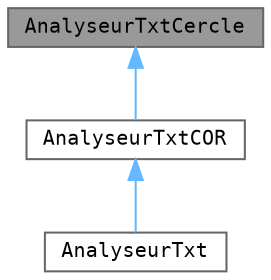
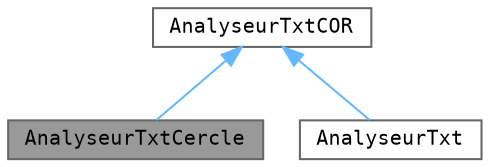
edge "AnalyseurTxtCOR" -> "AnalyseurTxtCercle": reversed
